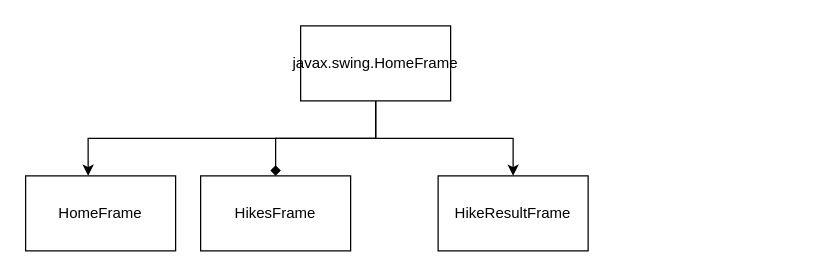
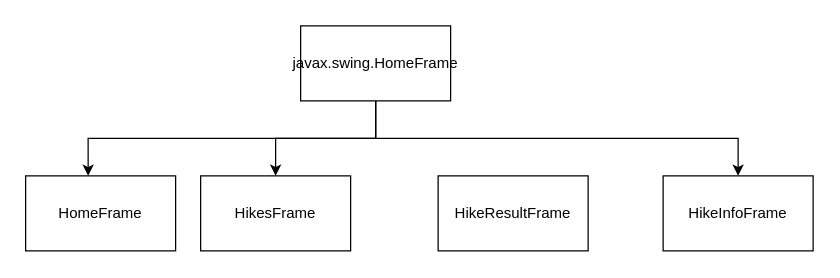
edge "javax.swing.HomeFrame" -> "HikeInfoFrame": added
edge "javax.swing.HomeFrame" -> "HikeResultFrame": removed
edge "javax.swing.HomeFrame" -> "HikesFrame": arrowhead diamond -> classic
node "HikeInfoFrame": added
